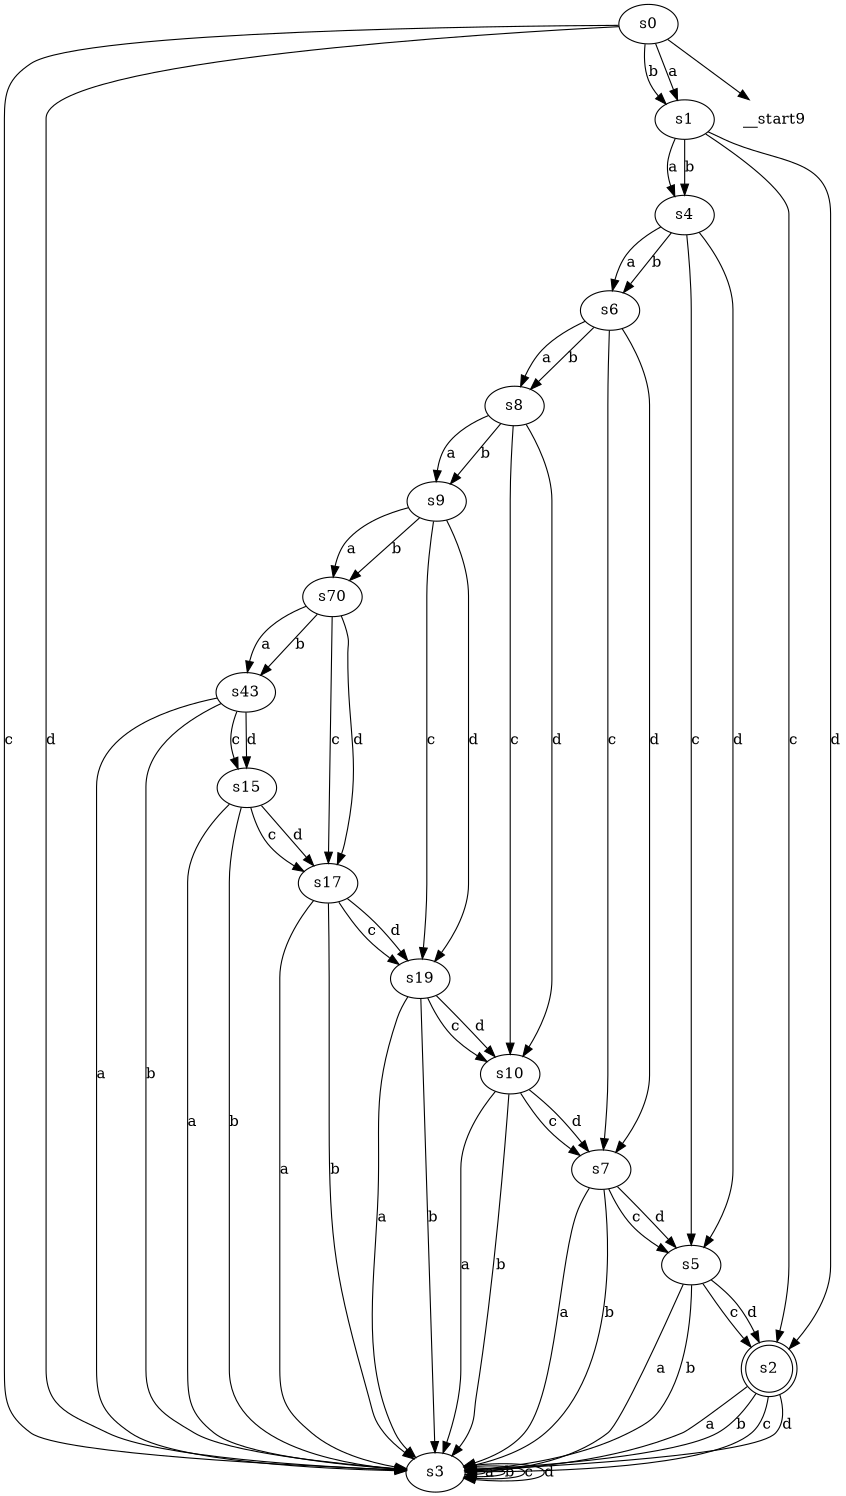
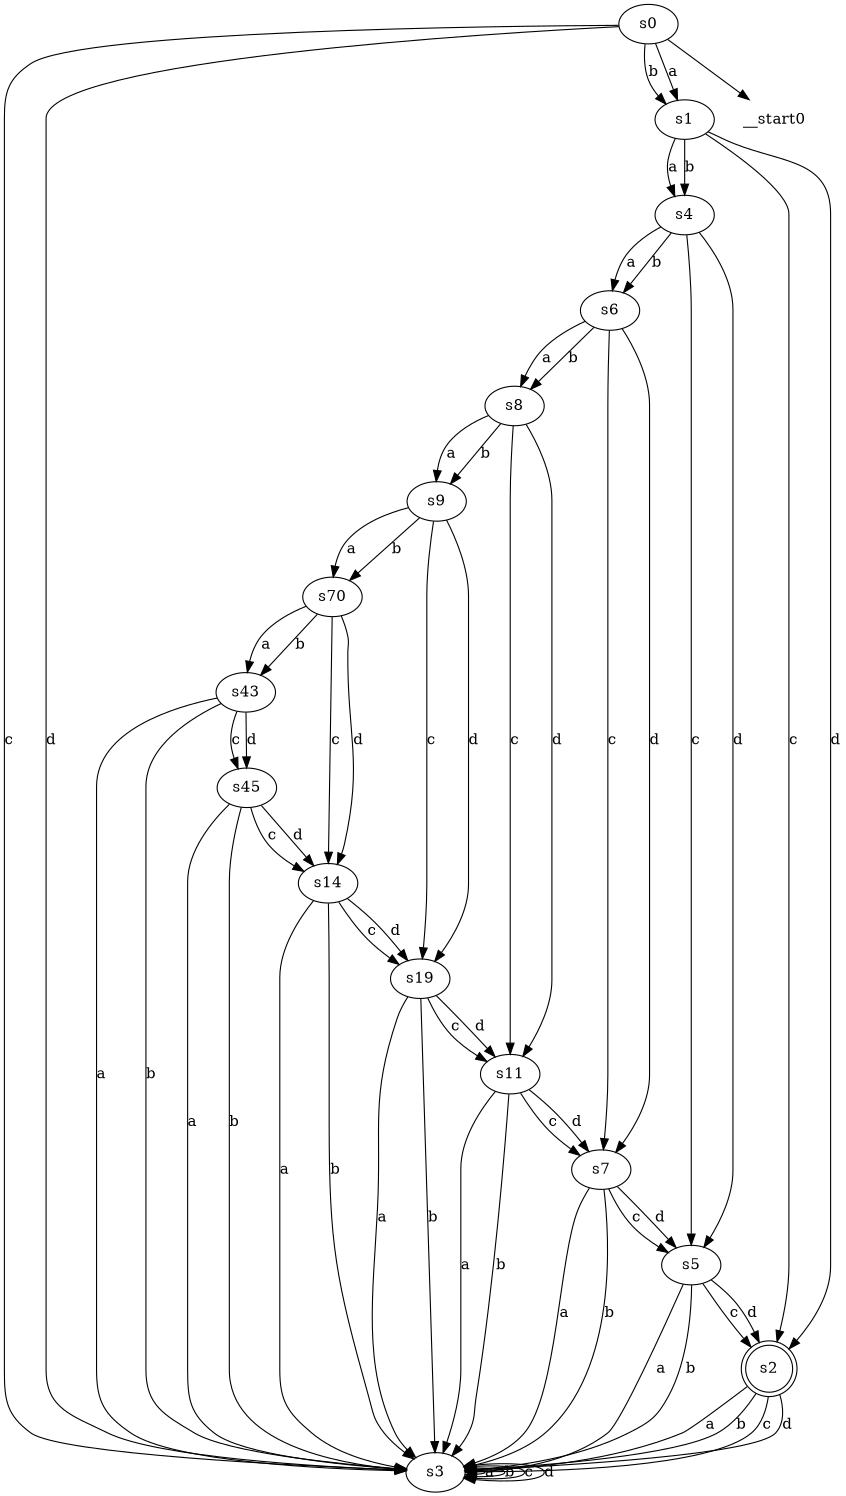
node "__start9": label "__start9" -> "__start0"
node "s15": label "s15" -> "s45"
node "s17": label "s17" -> "s14"
node "s10": label "s10" -> "s11"
